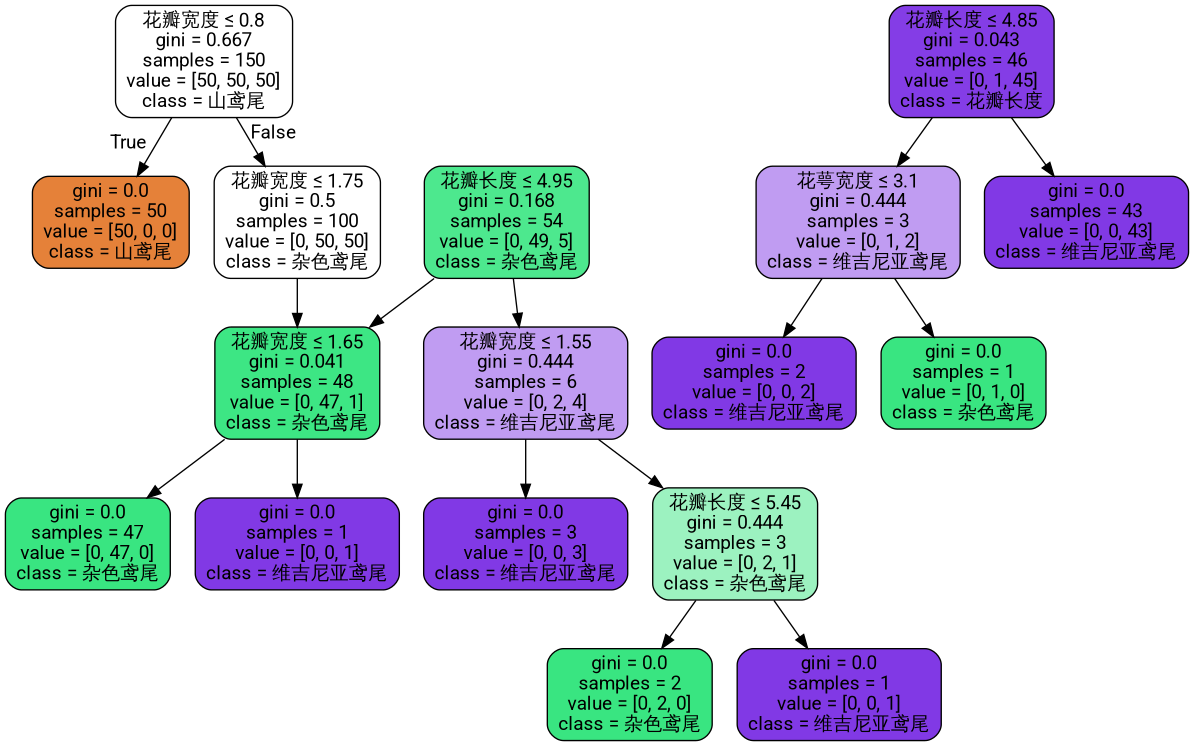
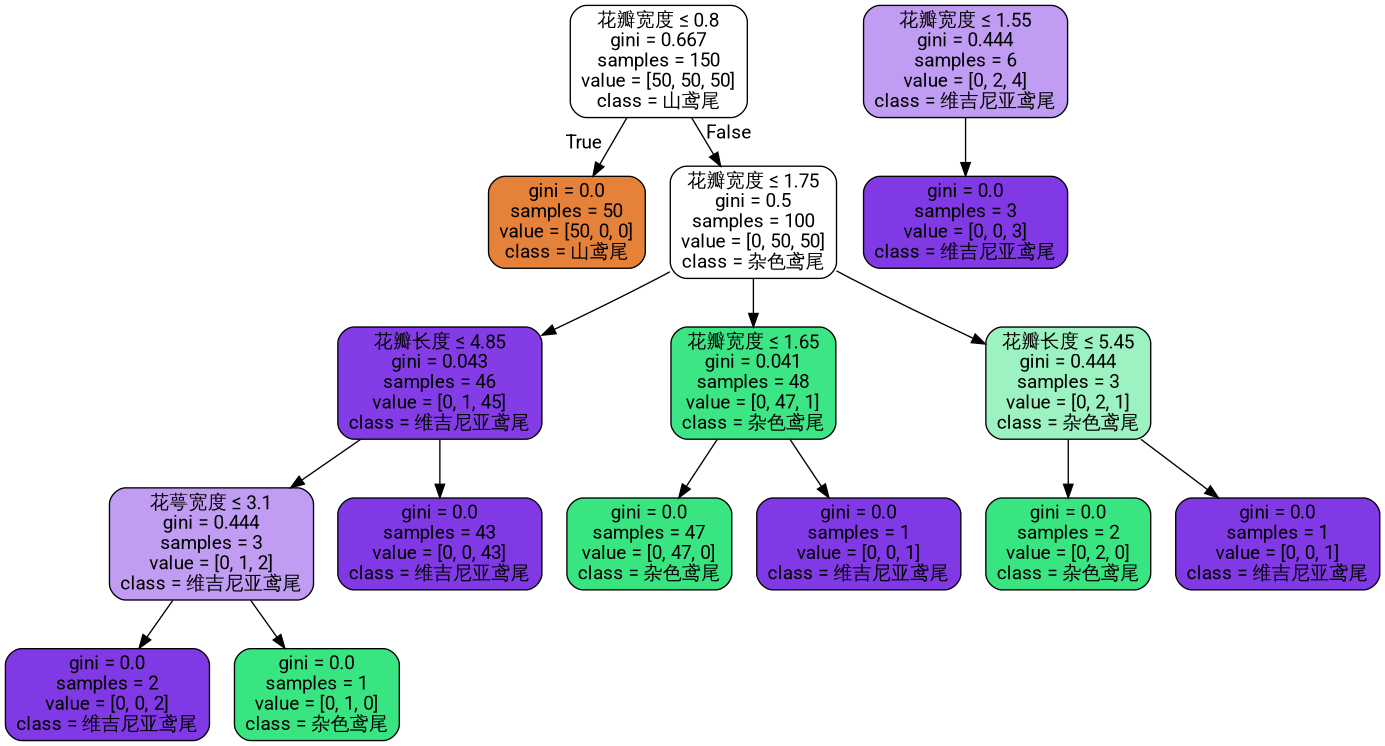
node "花瓣长度 ≤ 4.85": text "class = 花瓣长度" -> "class = 维吉尼亚鸢尾"
node "花瓣长度 ≤ 4.95": removed
edge "花瓣宽度 ≤ 1.75" -> "花瓣长度 ≤ 4.85": added
edge "花瓣宽度 ≤ 1.55" -> "花瓣长度 ≤ 5.45": now "花瓣宽度 ≤ 1.75" -> "花瓣长度 ≤ 5.45"
